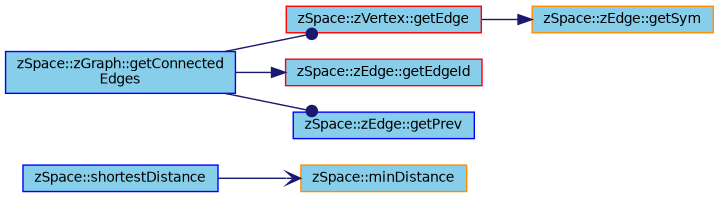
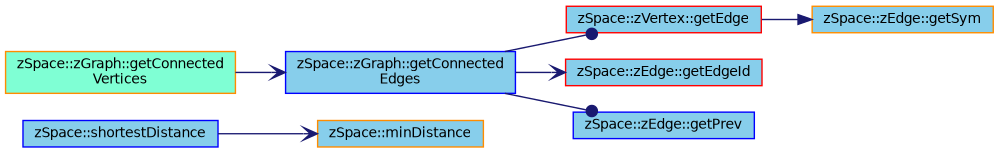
node "zSpace::zGraph::getConnected Vertices": added
edge "zSpace::zGraph::getConnected Edges" -> "zSpace::zEdge::getEdgeId": arrowhead normal -> vee
